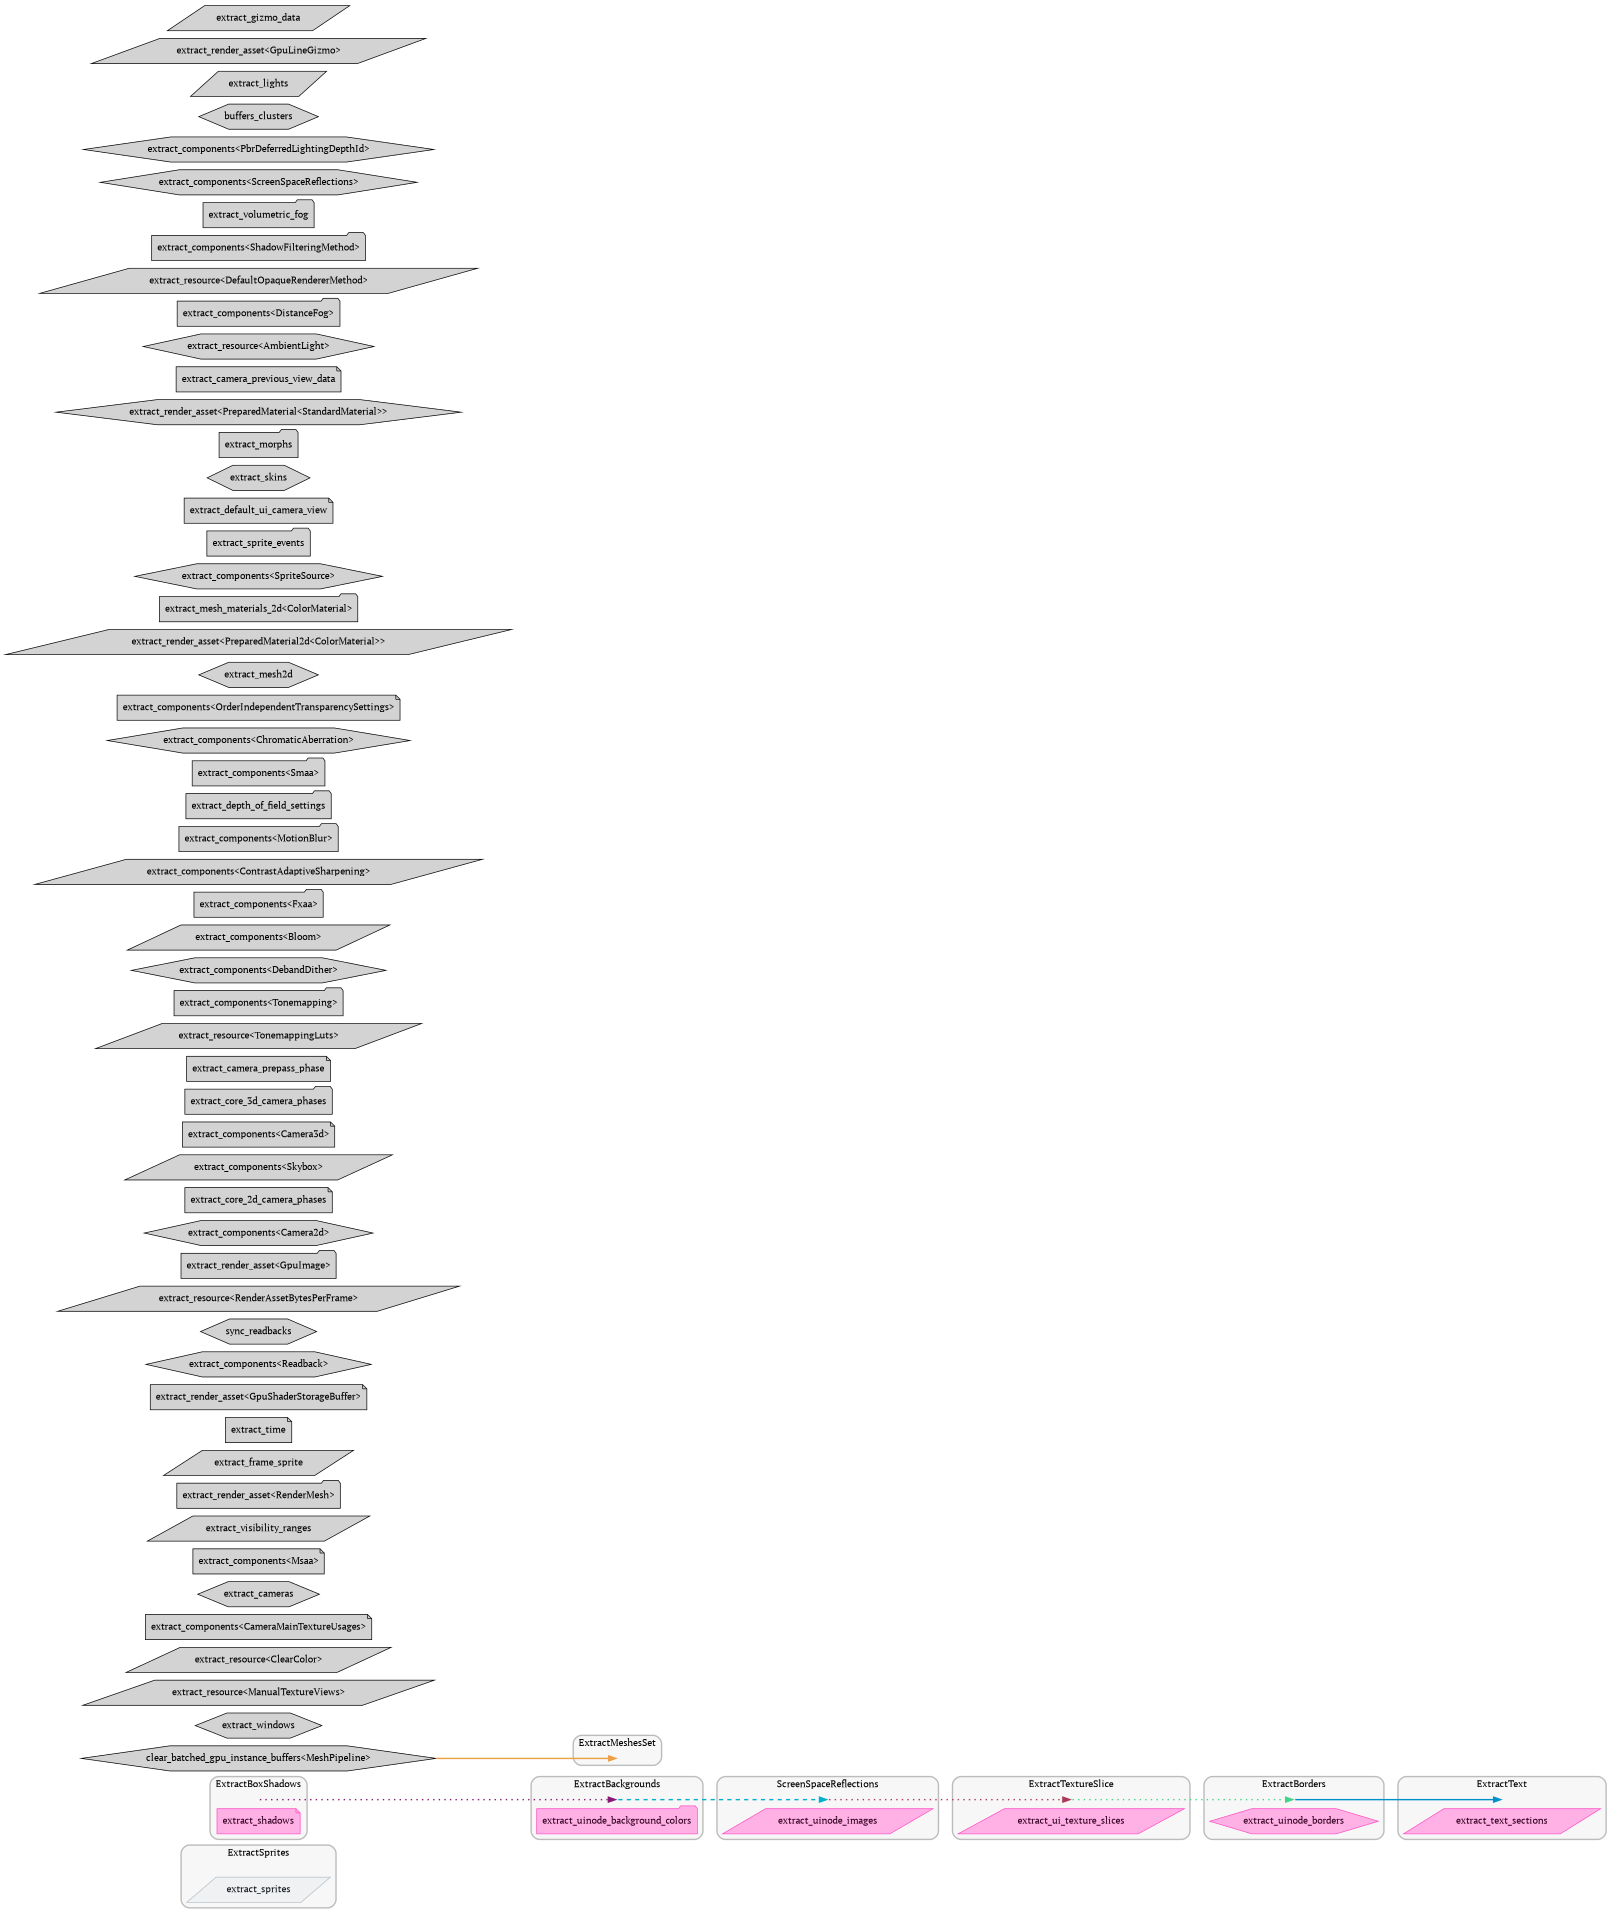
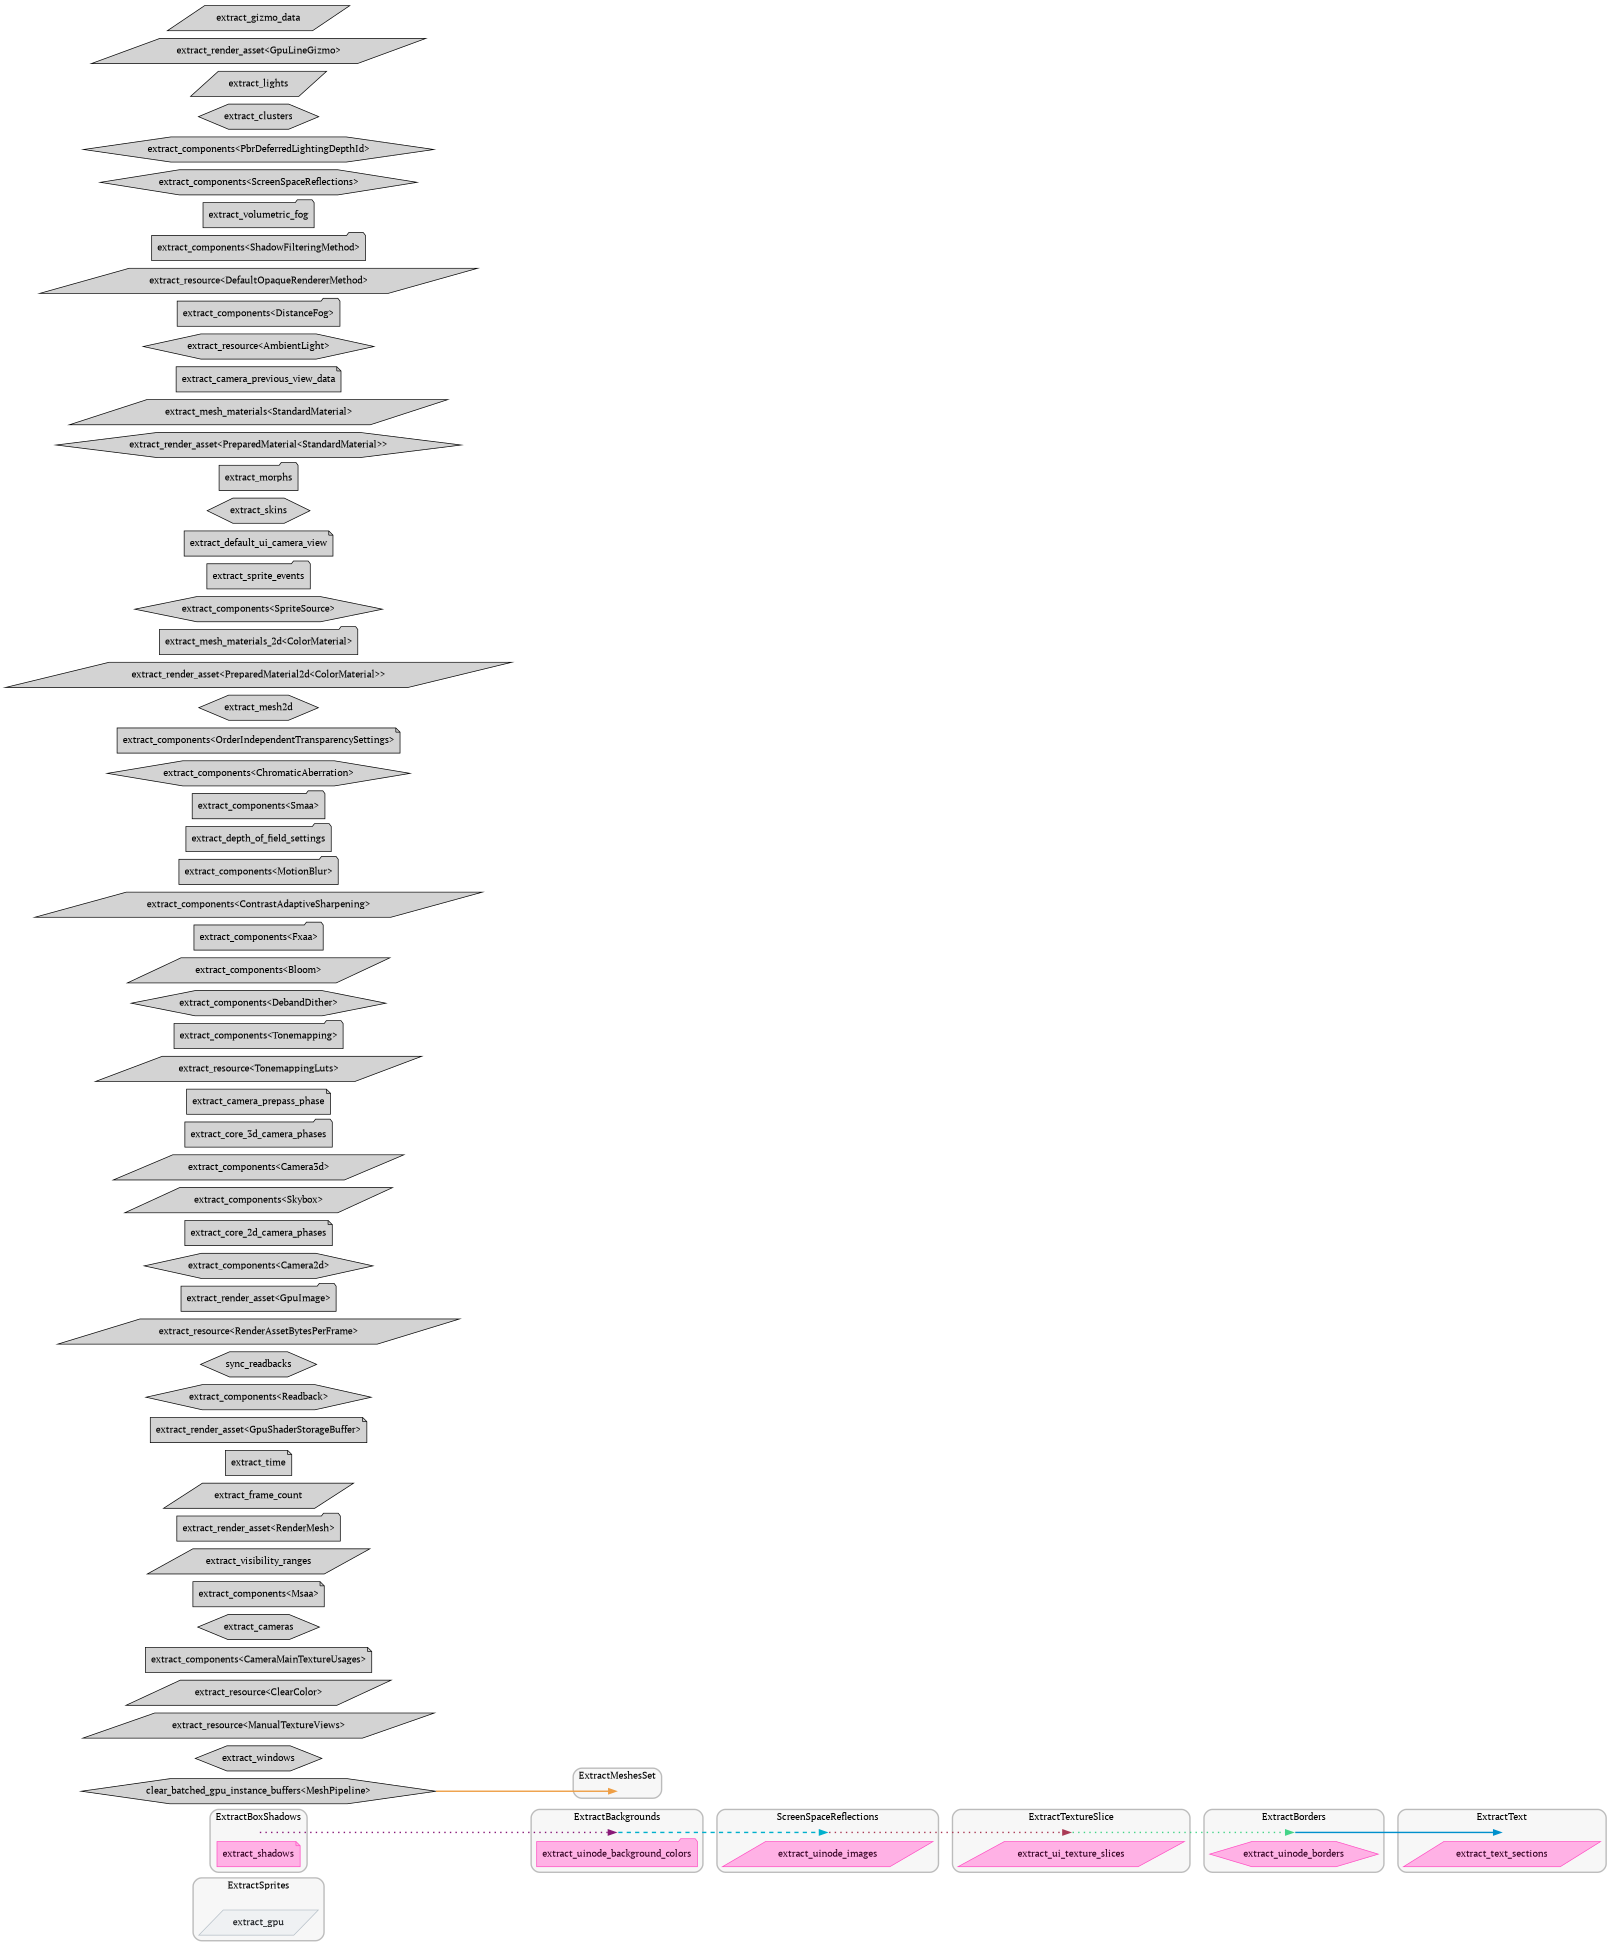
node "buffers_clusters": label "buffers_clusters" -> "extract_clusters"
node "extract_mesh_materials<StandardMaterial>": added
node "extract_components<Camera3d>": shape note -> parallelogram
node "extract_frame_sprite": label "extract_frame_sprite" -> "extract_frame_count"
node "extract_sprites": label "extract_sprites" -> "extract_gpu"
